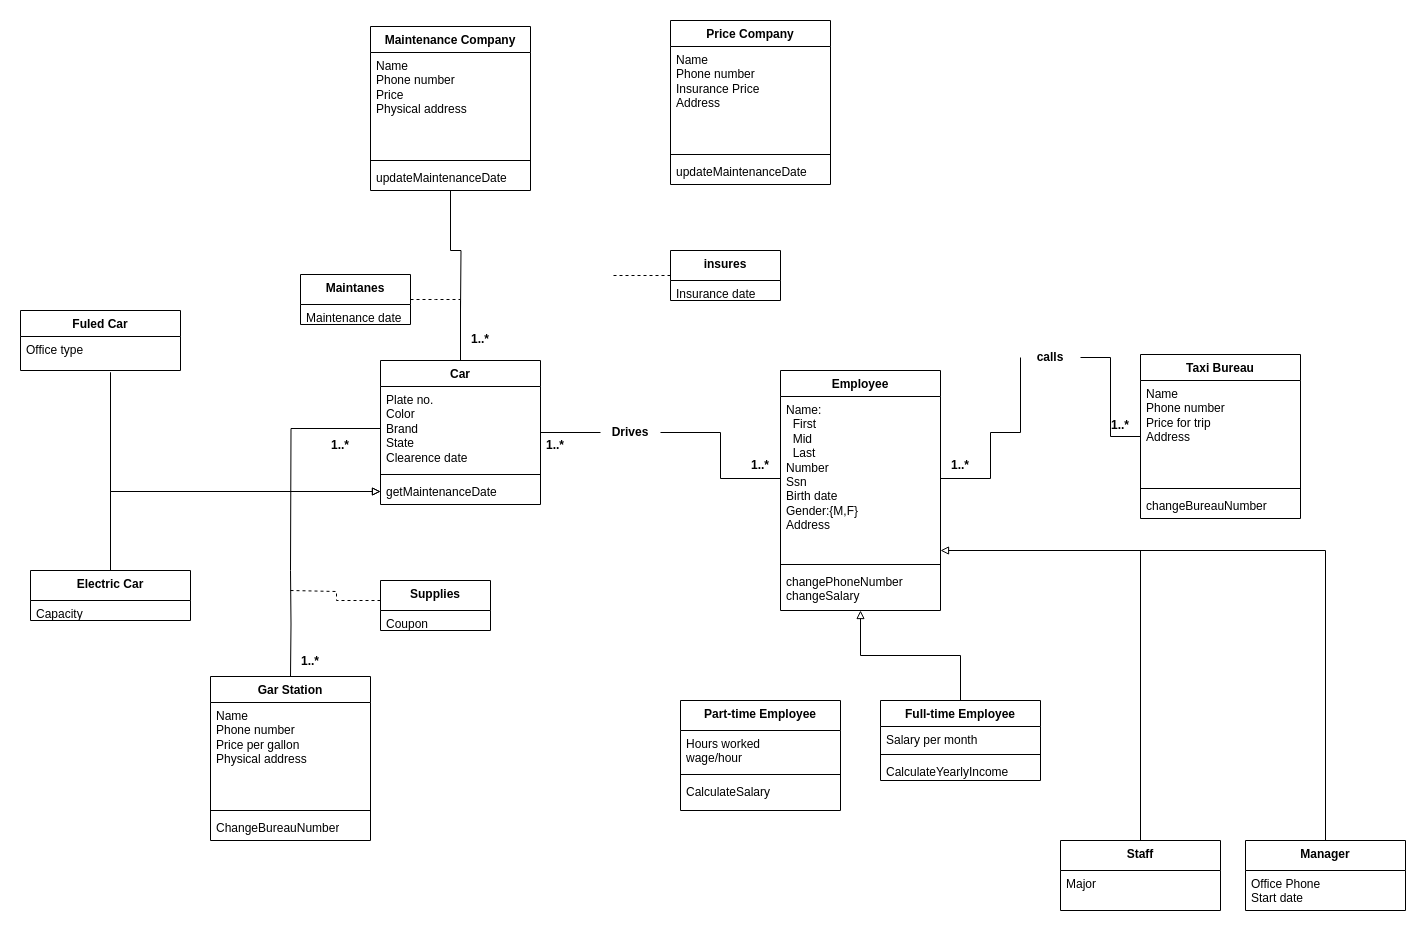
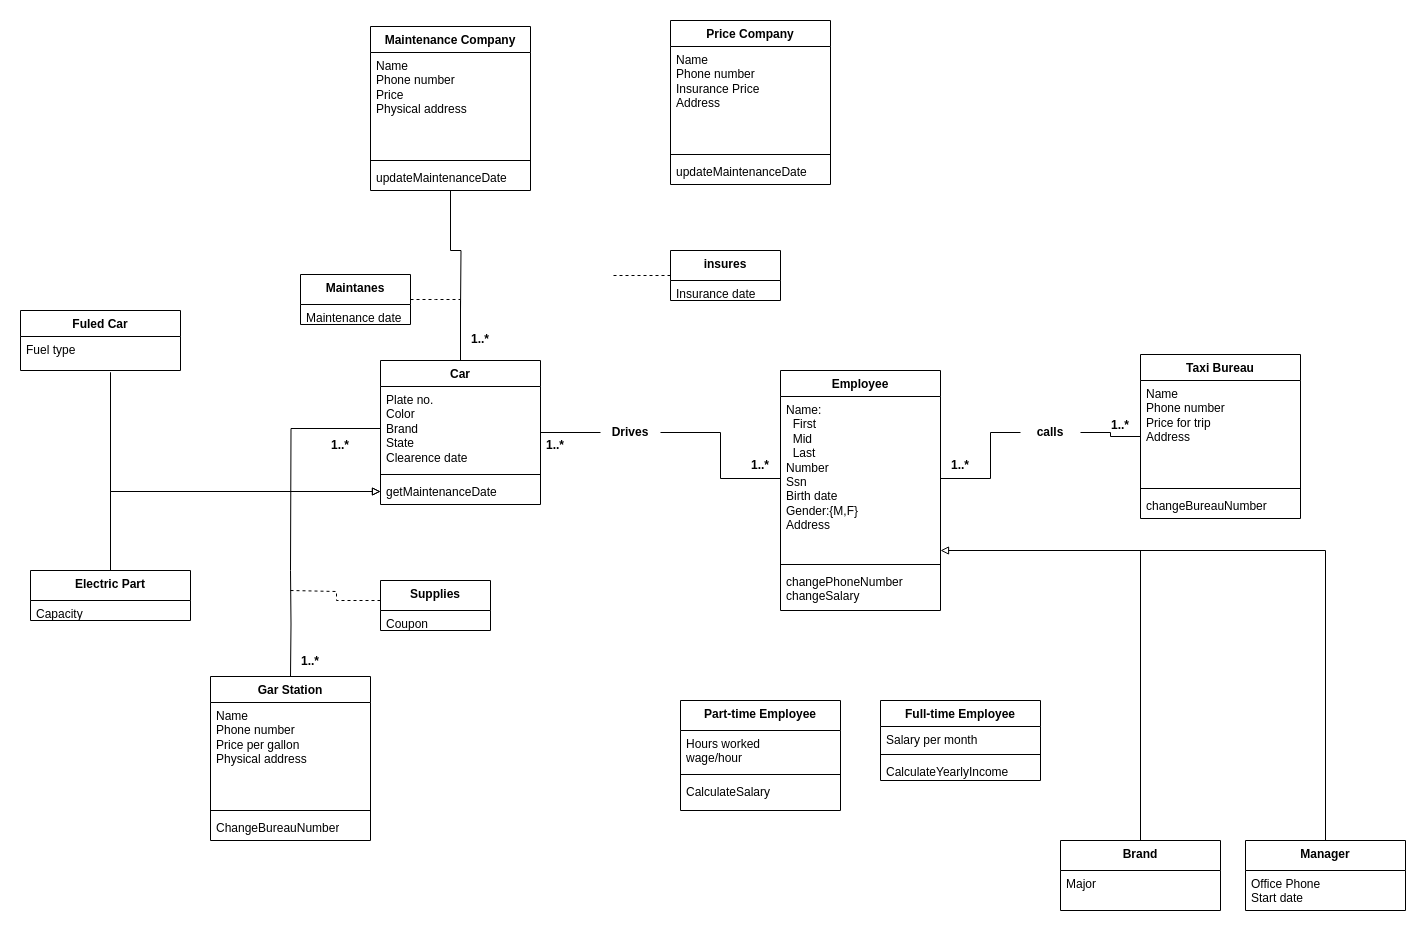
node "Office type": label "Office type" -> "Fuel type"
node "calls": moved (1051, 358) -> (1051, 433)
node "Electric Car": label "Electric Car" -> "Electric Part"
edge "Full-time Employee" -> "Employee": removed
node "Staff": label "Staff" -> "Brand"
